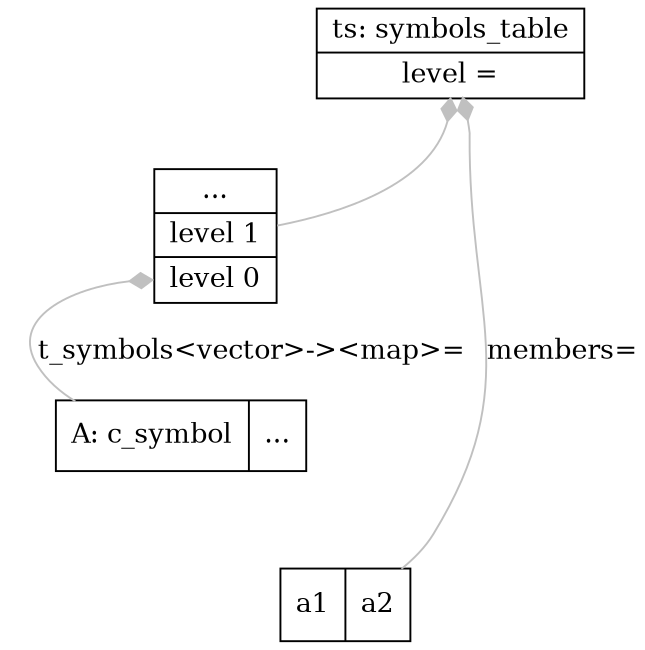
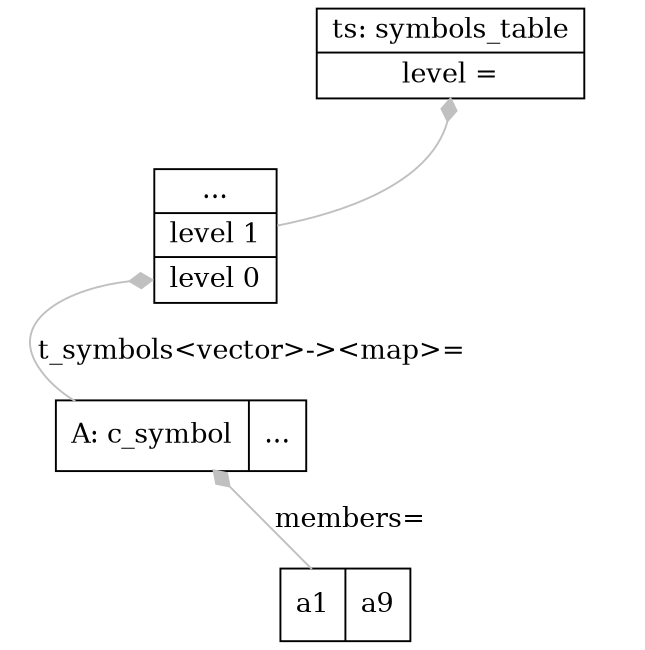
edge "a1" -> "ts: symbols_table": now "a1" -> "A: c_symbol"
node "a1": text "a2" -> "a9"
